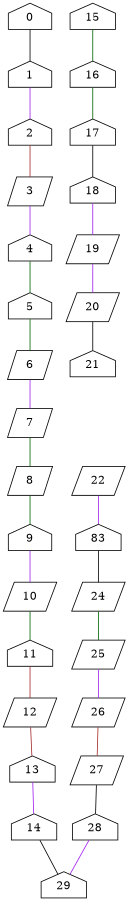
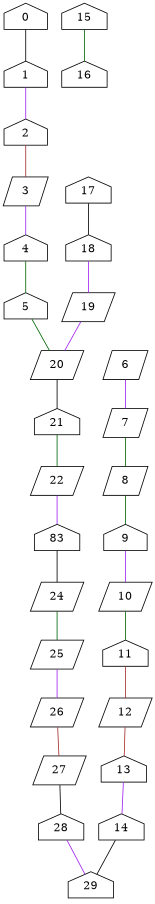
edge "16" -- "17": removed
edge "5" -- "6": now "5" -- "20"
edge "21" -- "22": added
